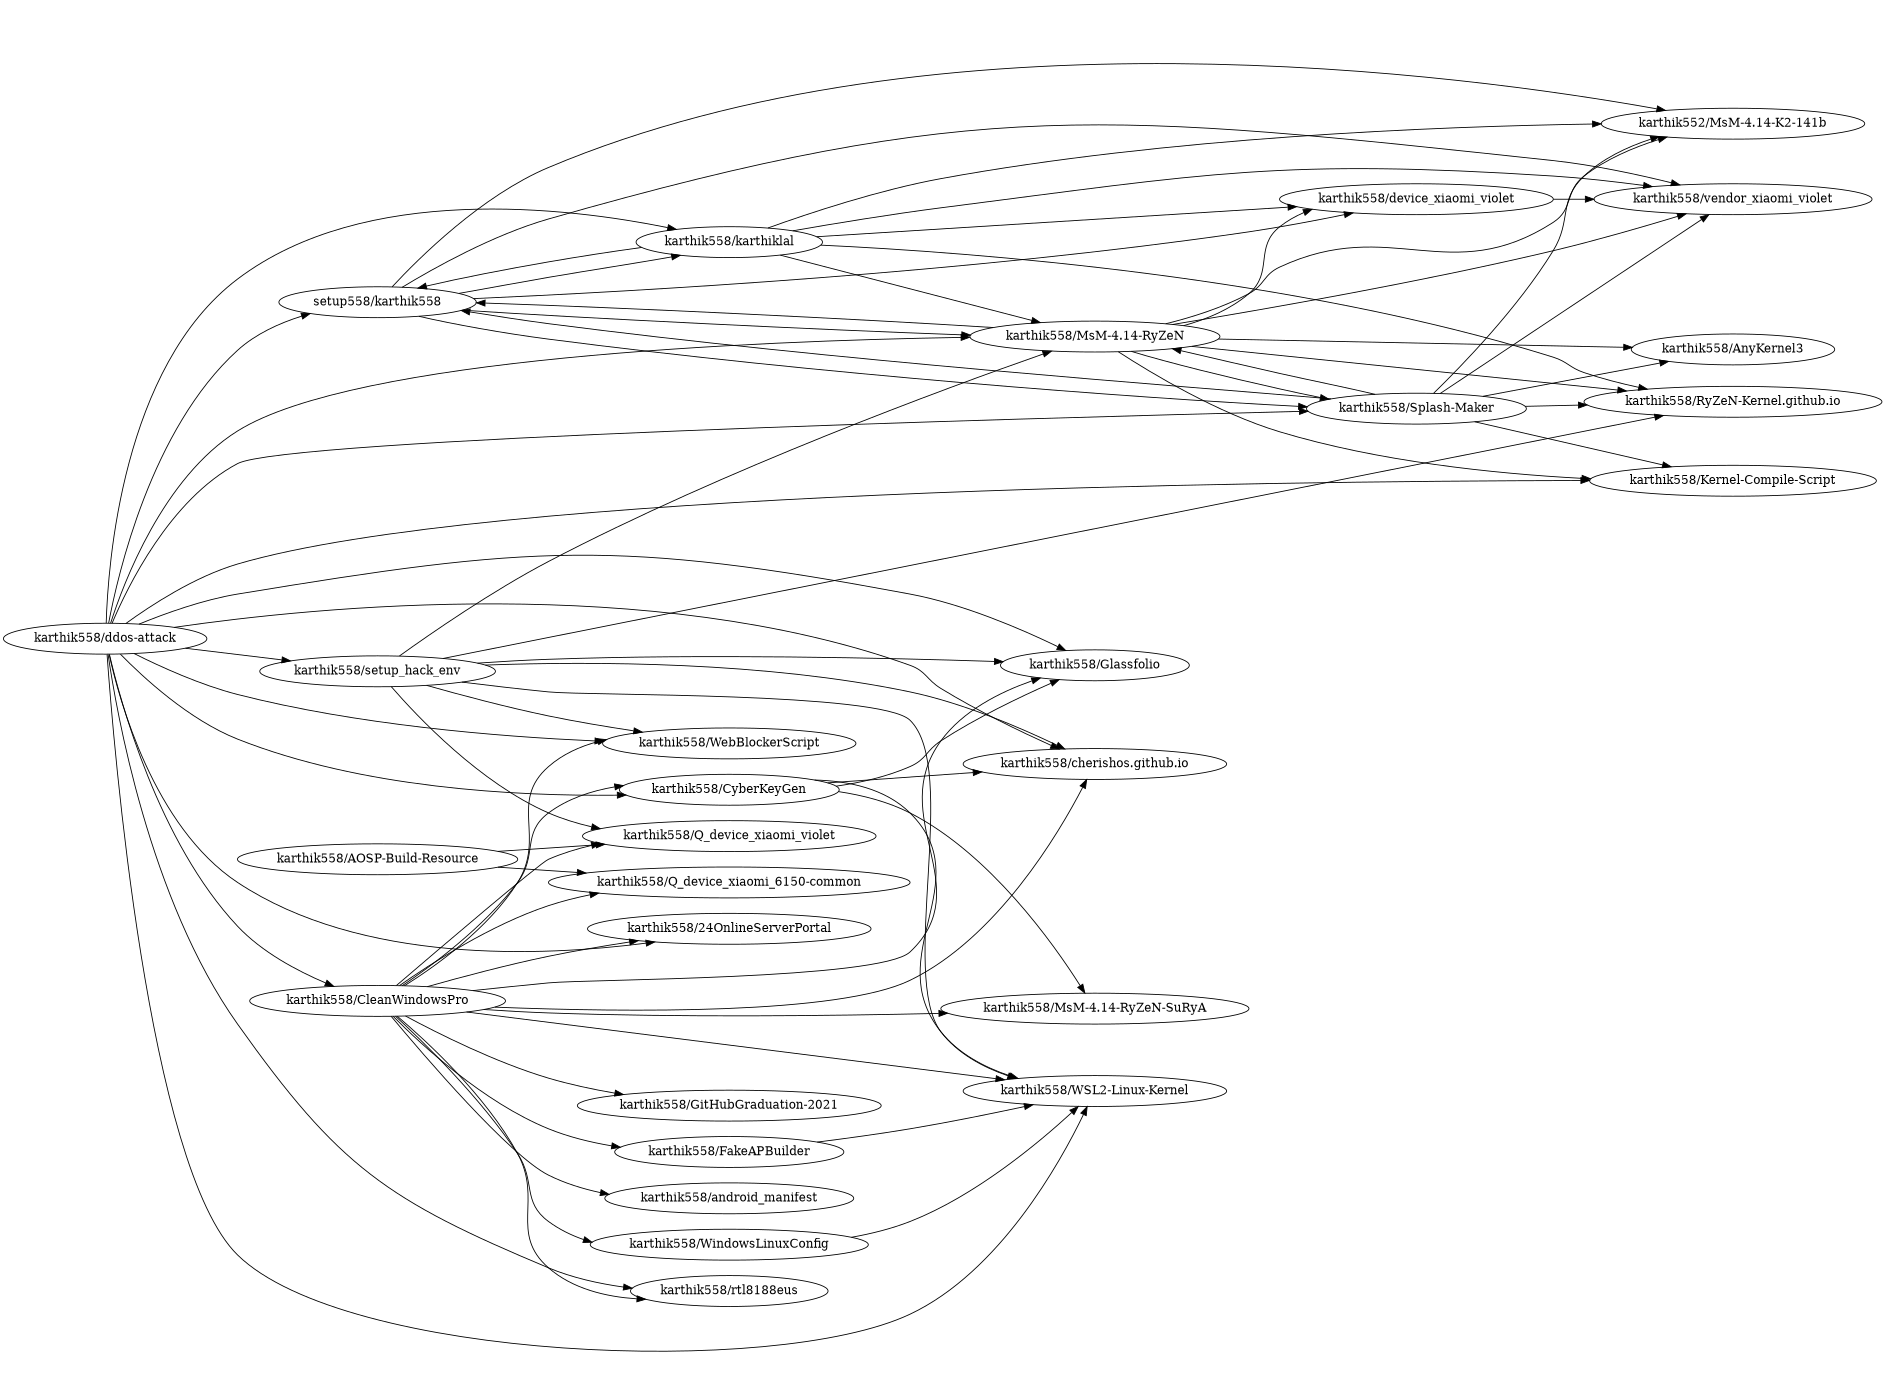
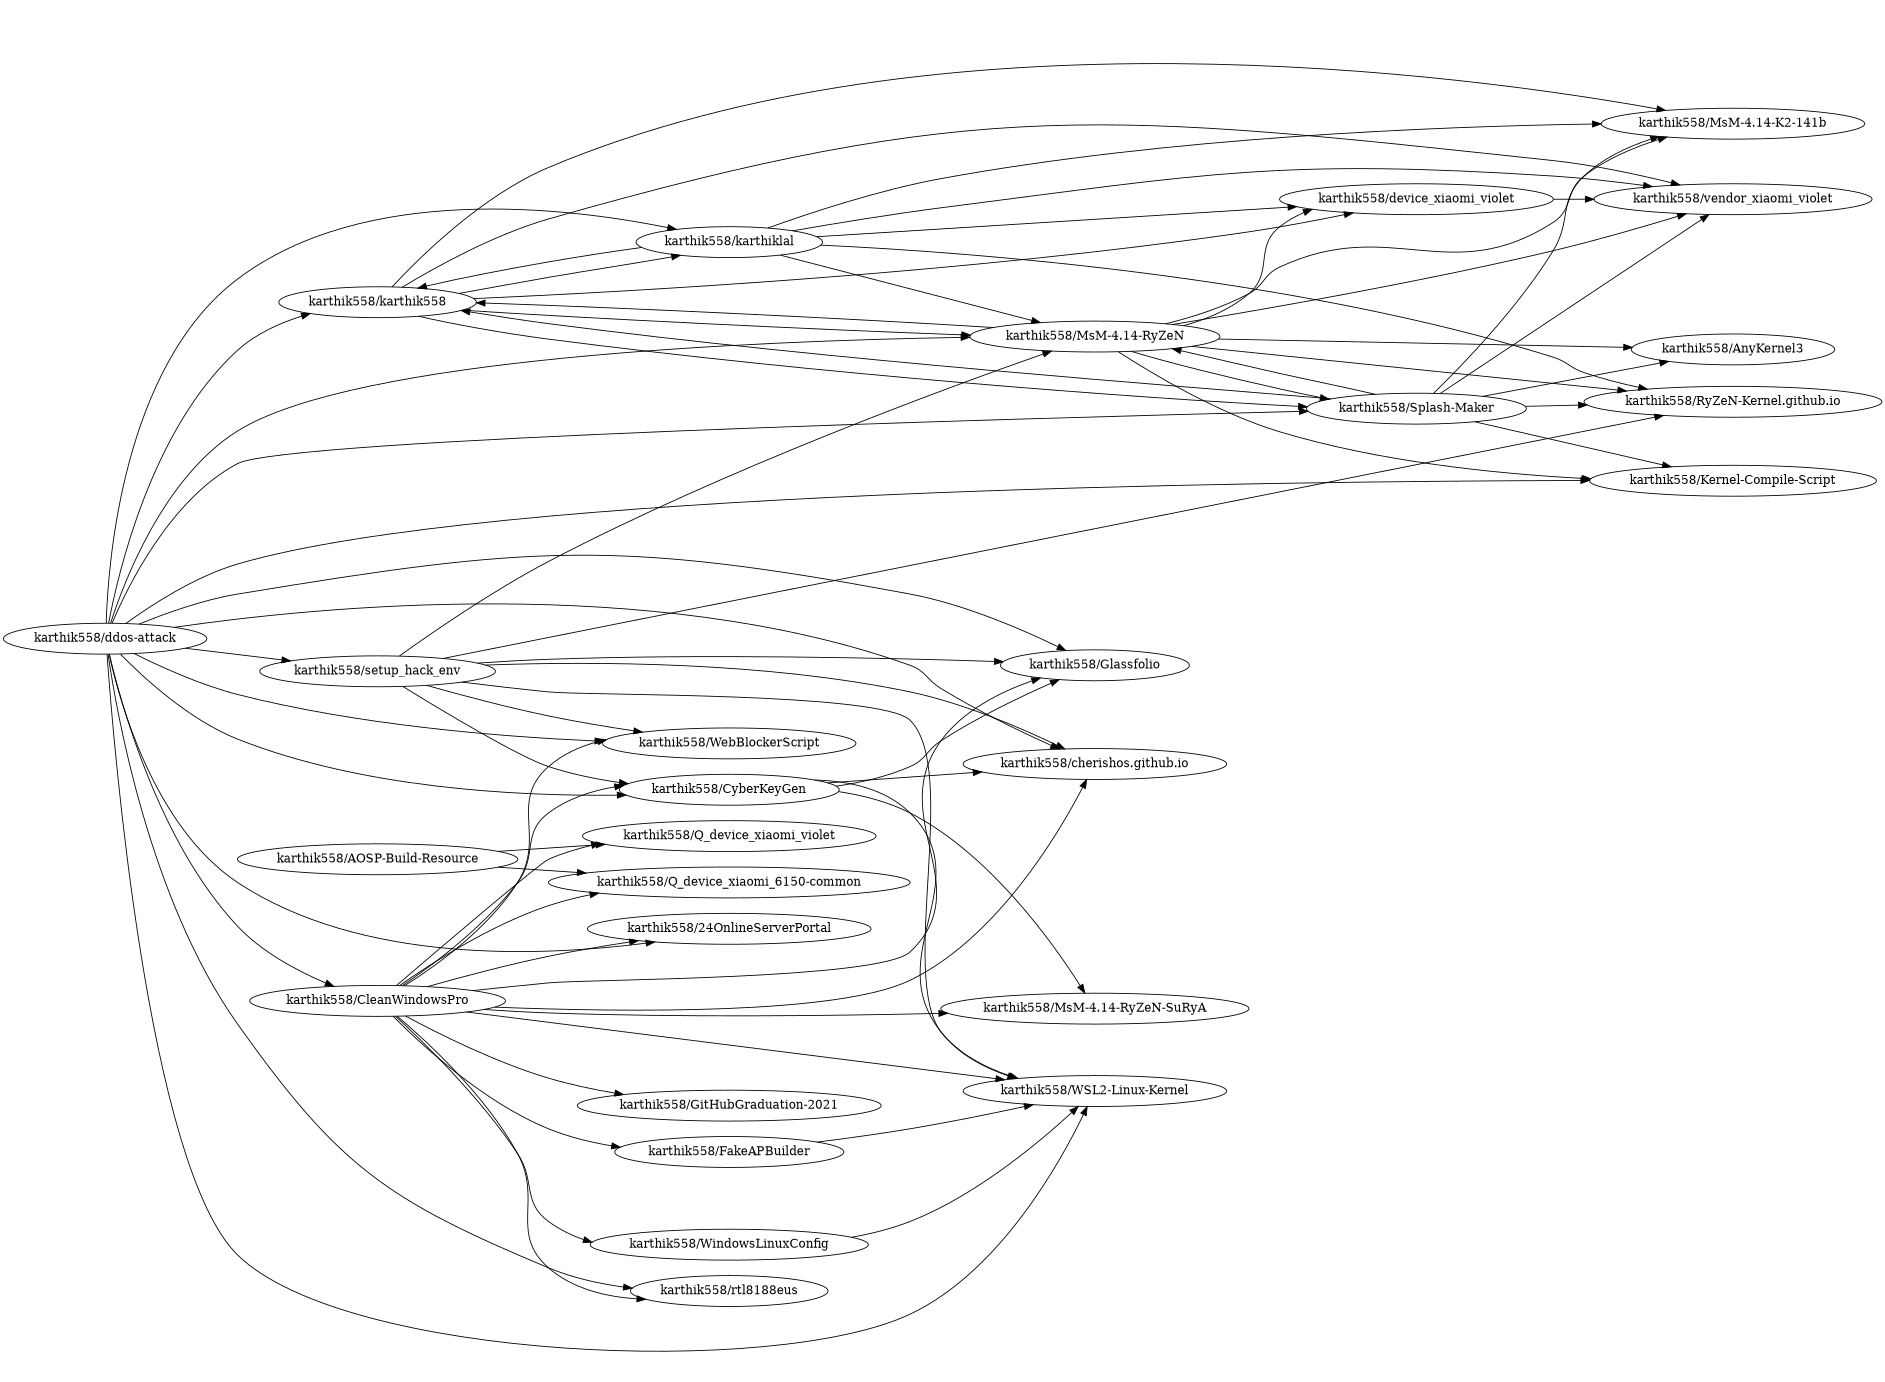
node "karthik552/MsM-4.14-K2-141b": label "karthik552/MsM-4.14-K2-141b" -> "karthik558/MsM-4.14-K2-141b"
node "setup558/karthik558": label "setup558/karthik558" -> "karthik558/karthik558"
edge "karthik558/setup_hack_env" -> "karthik558/Q_device_xiaomi_violet": now "karthik558/setup_hack_env" -> "karthik558/CyberKeyGen"
node "karthik558/android_manifest": removed
